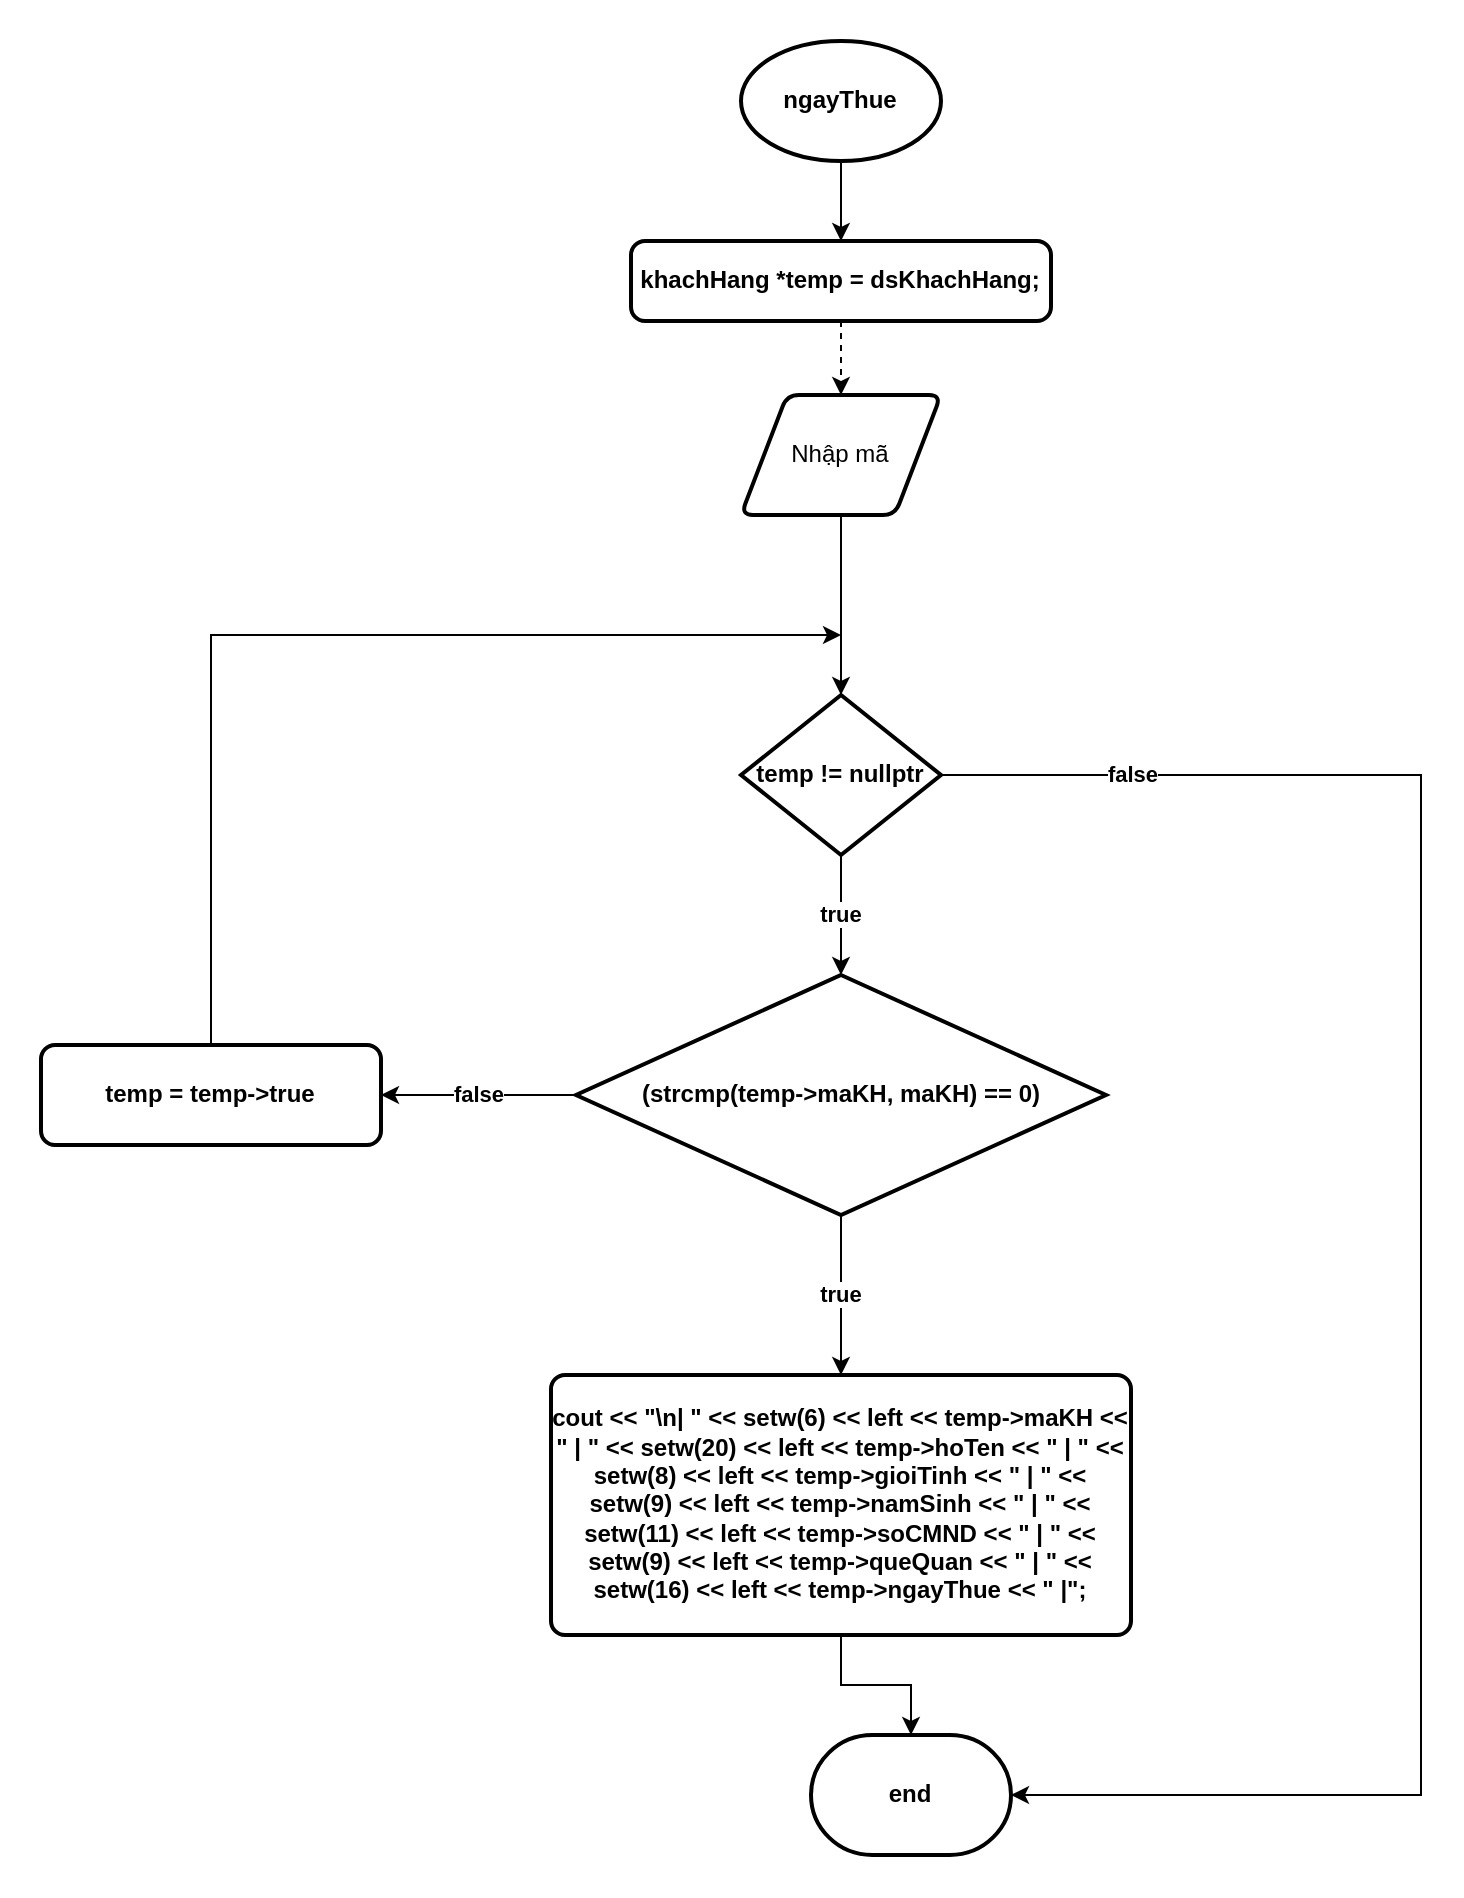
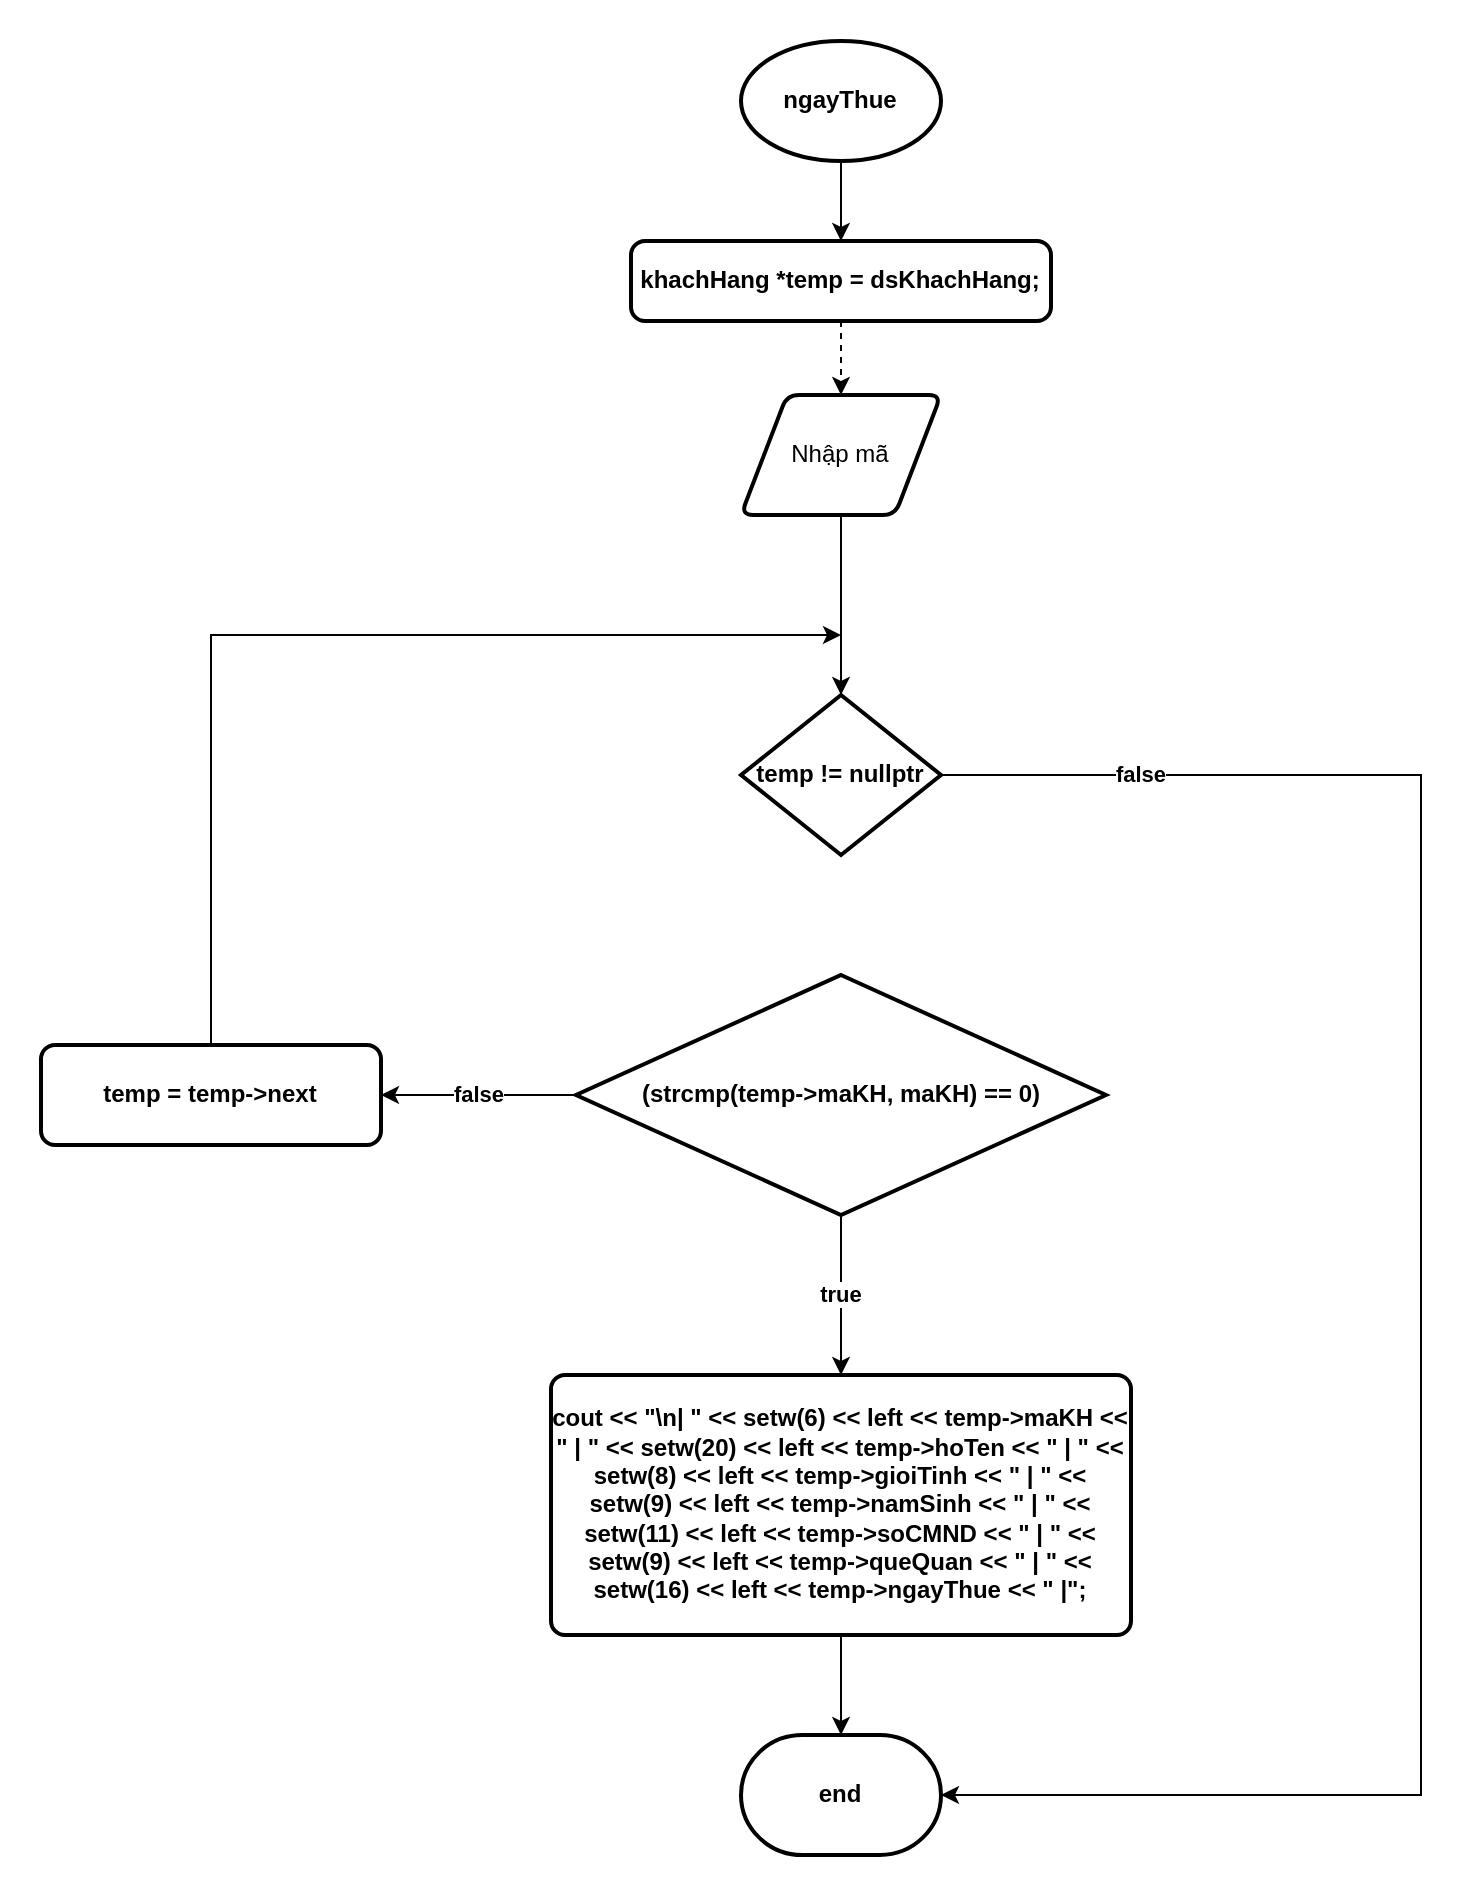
edge "temp != nullptr" -> "(strcmp(temp->maKH, maKH) == 0)": removed, label "true"
node "temp = temp->true": label "temp = temp->true" -> "temp = temp->next"
node "end": moved (911, 1795) -> (841, 1795)
